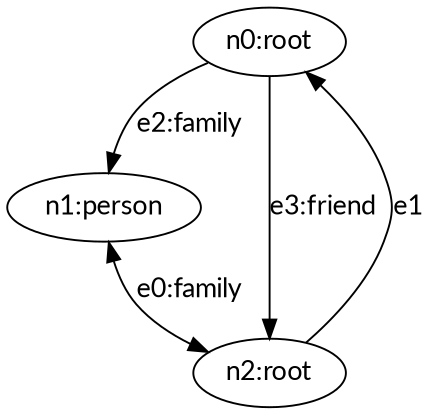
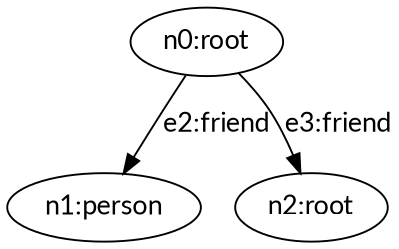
edge "n0:root" -> "n1:person": label "e2:family" -> "e2:friend"
edge "n2:root" -> "n0:root": removed, label "e1"
edge "n1:person" -- "n2:root": removed, label "e0:family"
